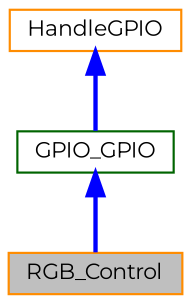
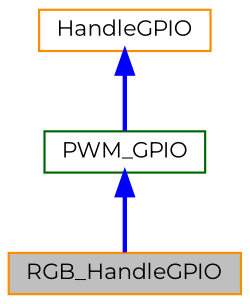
node "GPIO_GPIO": label "GPIO_GPIO" -> "PWM_GPIO"
node "RGB_Control": label "RGB_Control" -> "RGB_HandleGPIO"
